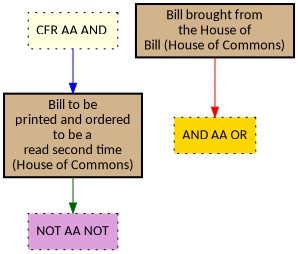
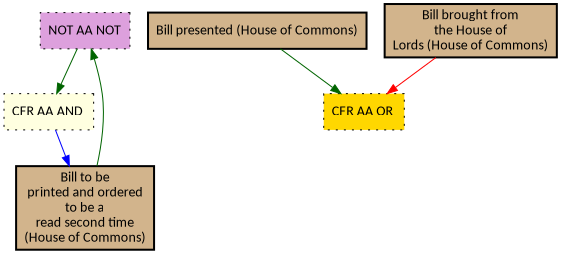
node "Bill brought from the House of Bill (House of Commons)": label "Bill brought from the House of Bill (House of Commons)" -> "Bill brought from the House of Lords (House of Commons)"
node "Bill presented (House of Commons)": added
edge "NOT AA NOT" -> "CFR AA AND": added
node "AND AA OR": label "AND AA OR" -> "CFR AA OR"
